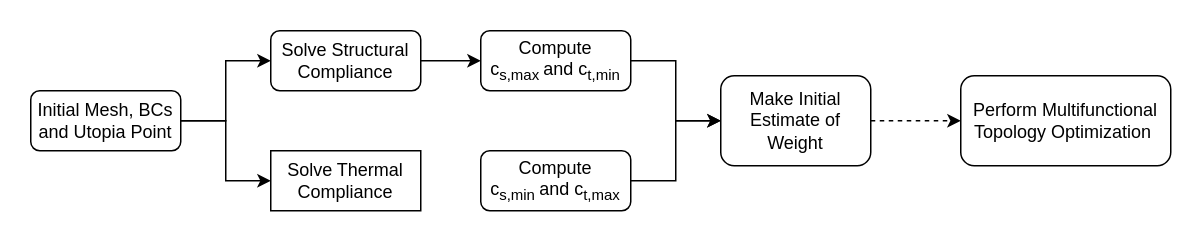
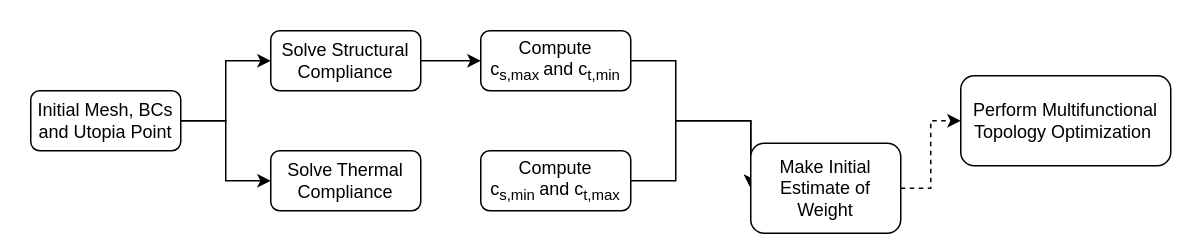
node "Make Initial Estimate of Weight": moved (796, 121) -> (826, 188)
node "Solve Thermal Compliance": shape rectangle -> rounded rectangle
